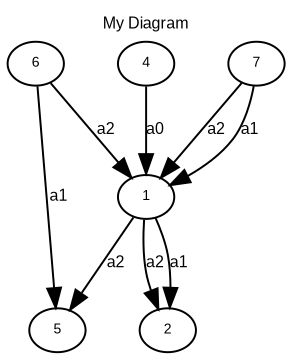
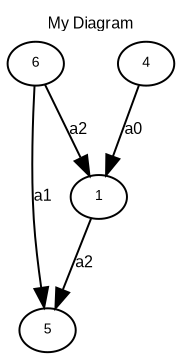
node "7": removed
node "2": removed
